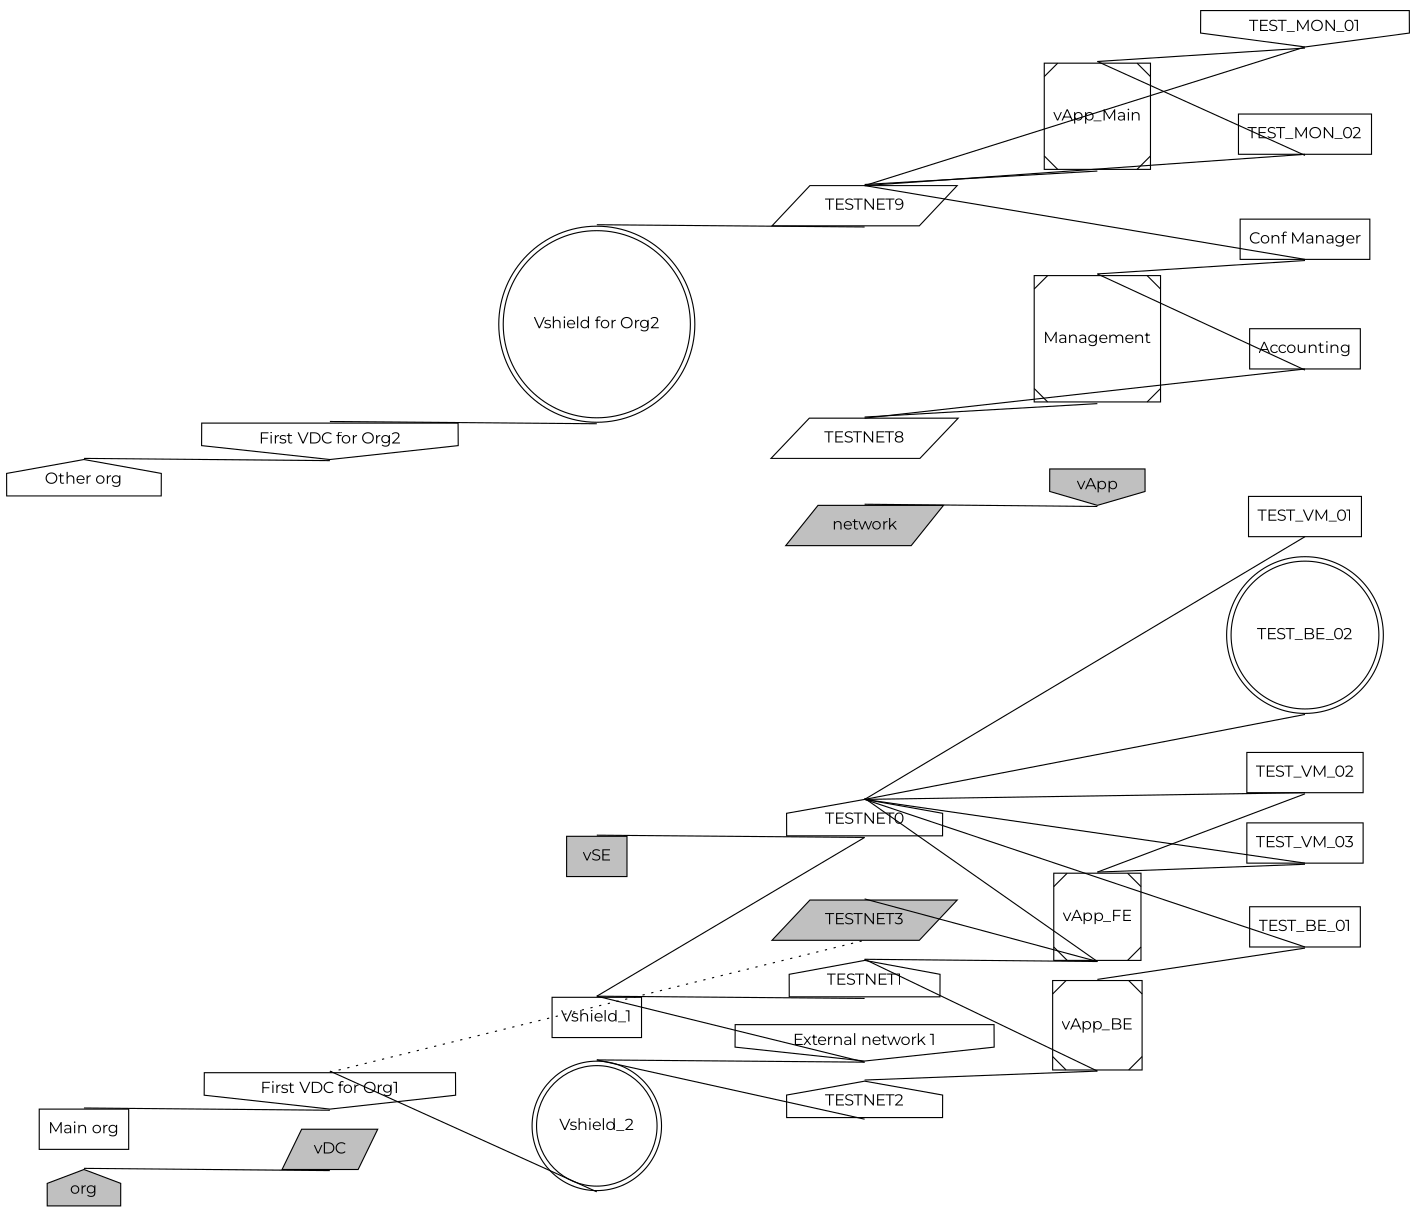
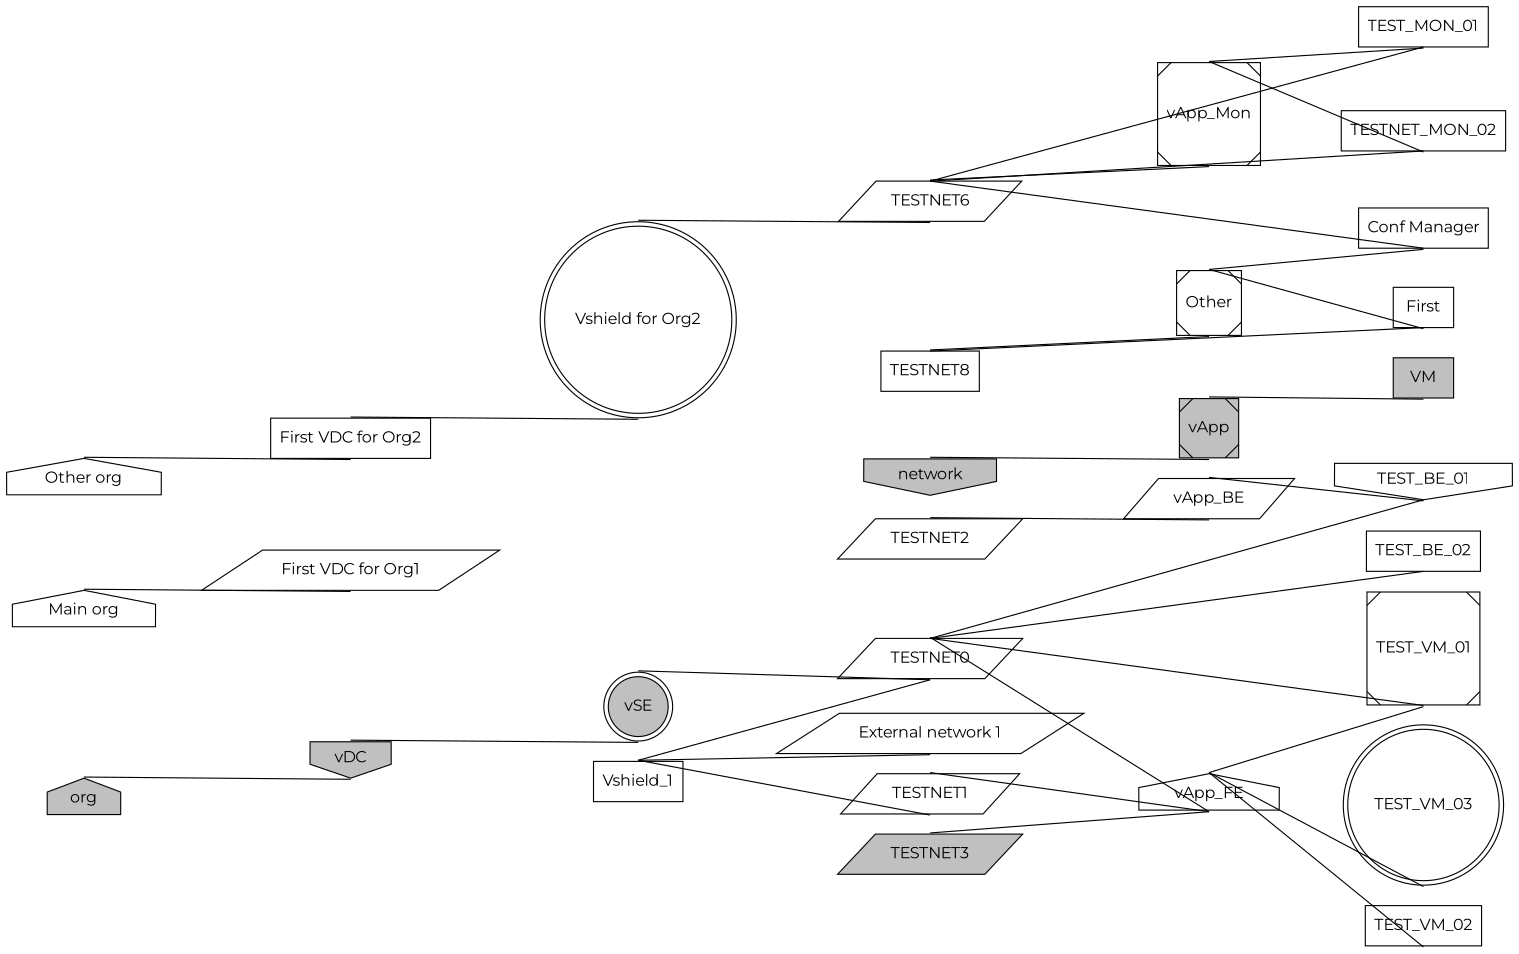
node "TEST_MON_01": shape invhouse -> box
node "vApp_Main": label "vApp_Main" -> "vApp_Mon"
node "TEST_MON_02": label "TEST_MON_02" -> "TESTNET_MON_02"
node "TESTNET9": label "TESTNET9" -> "TESTNET6"
node "Management": label "Management" -> "Other"
node "Accounting": label "Accounting" -> "First"
node "VM": added
node "TESTNET8": shape parallelogram -> box
node "First VDC for Org2": shape invhouse -> box
node "vApp": shape invhouse -> Msquare
node "TEST_VM_01": shape box -> Msquare
node "network": shape parallelogram -> invhouse
node "TEST_BE_02": shape doublecircle -> box
edge "TEST_VM_01" -- "vApp_FE": added
edge "vSE" -- "vDC": added
edge "TEST_VM_02" -- "TESTNET0": removed
node "TESTNET0": shape house -> parallelogram
edge "TESTNET0" -- "TEST_VM_03": removed
node "TEST_VM_03": shape box -> doublecircle
node "vSE": shape box -> doublecircle
node "vApp_FE": shape Msquare -> house
node "TEST_BE_01": shape box -> invhouse
node "TESTNET1": shape house -> parallelogram
edge "TESTNET3" -- "First VDC for Org1": removed
edge "TESTNET1" -- "vApp_BE": removed
node "vApp_BE": shape Msquare -> parallelogram
node "External network 1": shape invhouse -> parallelogram
node "First VDC for Org1": shape invhouse -> parallelogram
node "TESTNET2": shape house -> parallelogram
node "Vshield_2": removed
node "Main org": shape box -> house
node "vDC": shape parallelogram -> invhouse
